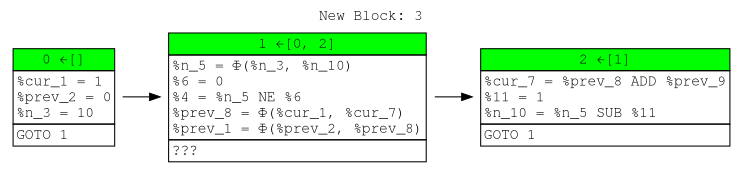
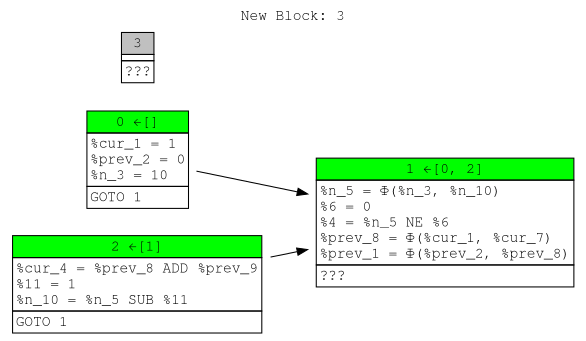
node "3": added
node "2 ←[1]": text "%cur_7 = %prev_8 ADD %prev_9" -> "%cur_4 = %prev_8 ADD %prev_9"
edge "1 ←[0, 2]" -> "2 ←[1]": reversed
